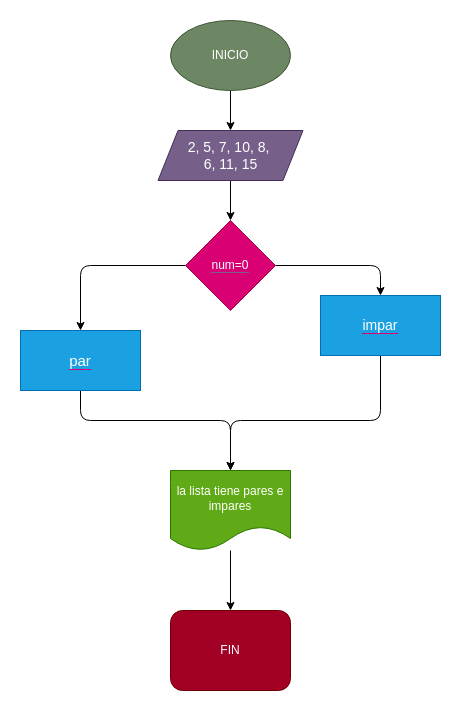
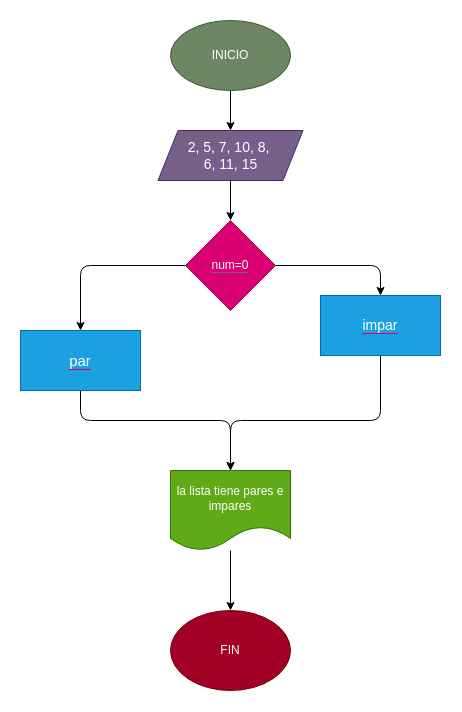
node "FIN": shape rounded rectangle -> ellipse
